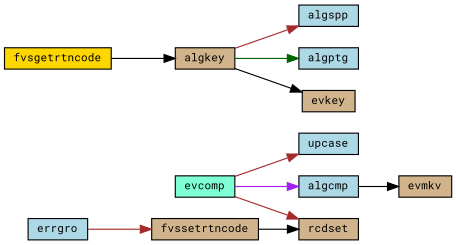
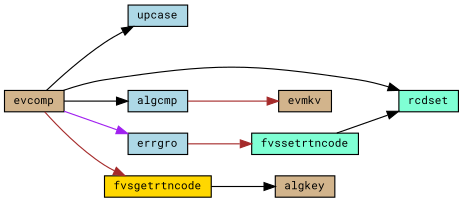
node "algspp": removed
node "algptg": removed
node "evkey": removed
edge "evcomp" -> "errgro": added
edge "evcomp" -> "fvsgetrtncode": added
edge "evcomp" -> "upcase": color brown -> black
node "evcomp": fillcolor aquamarine -> tan
edge "evcomp" -> "algcmp": color purple -> black
edge "algcmp" -> "evmkv": color black -> brown
edge "evcomp" -> "rcdset": color brown -> black
node "fvssetrtncode": fillcolor tan -> aquamarine
node "rcdset": fillcolor tan -> aquamarine
